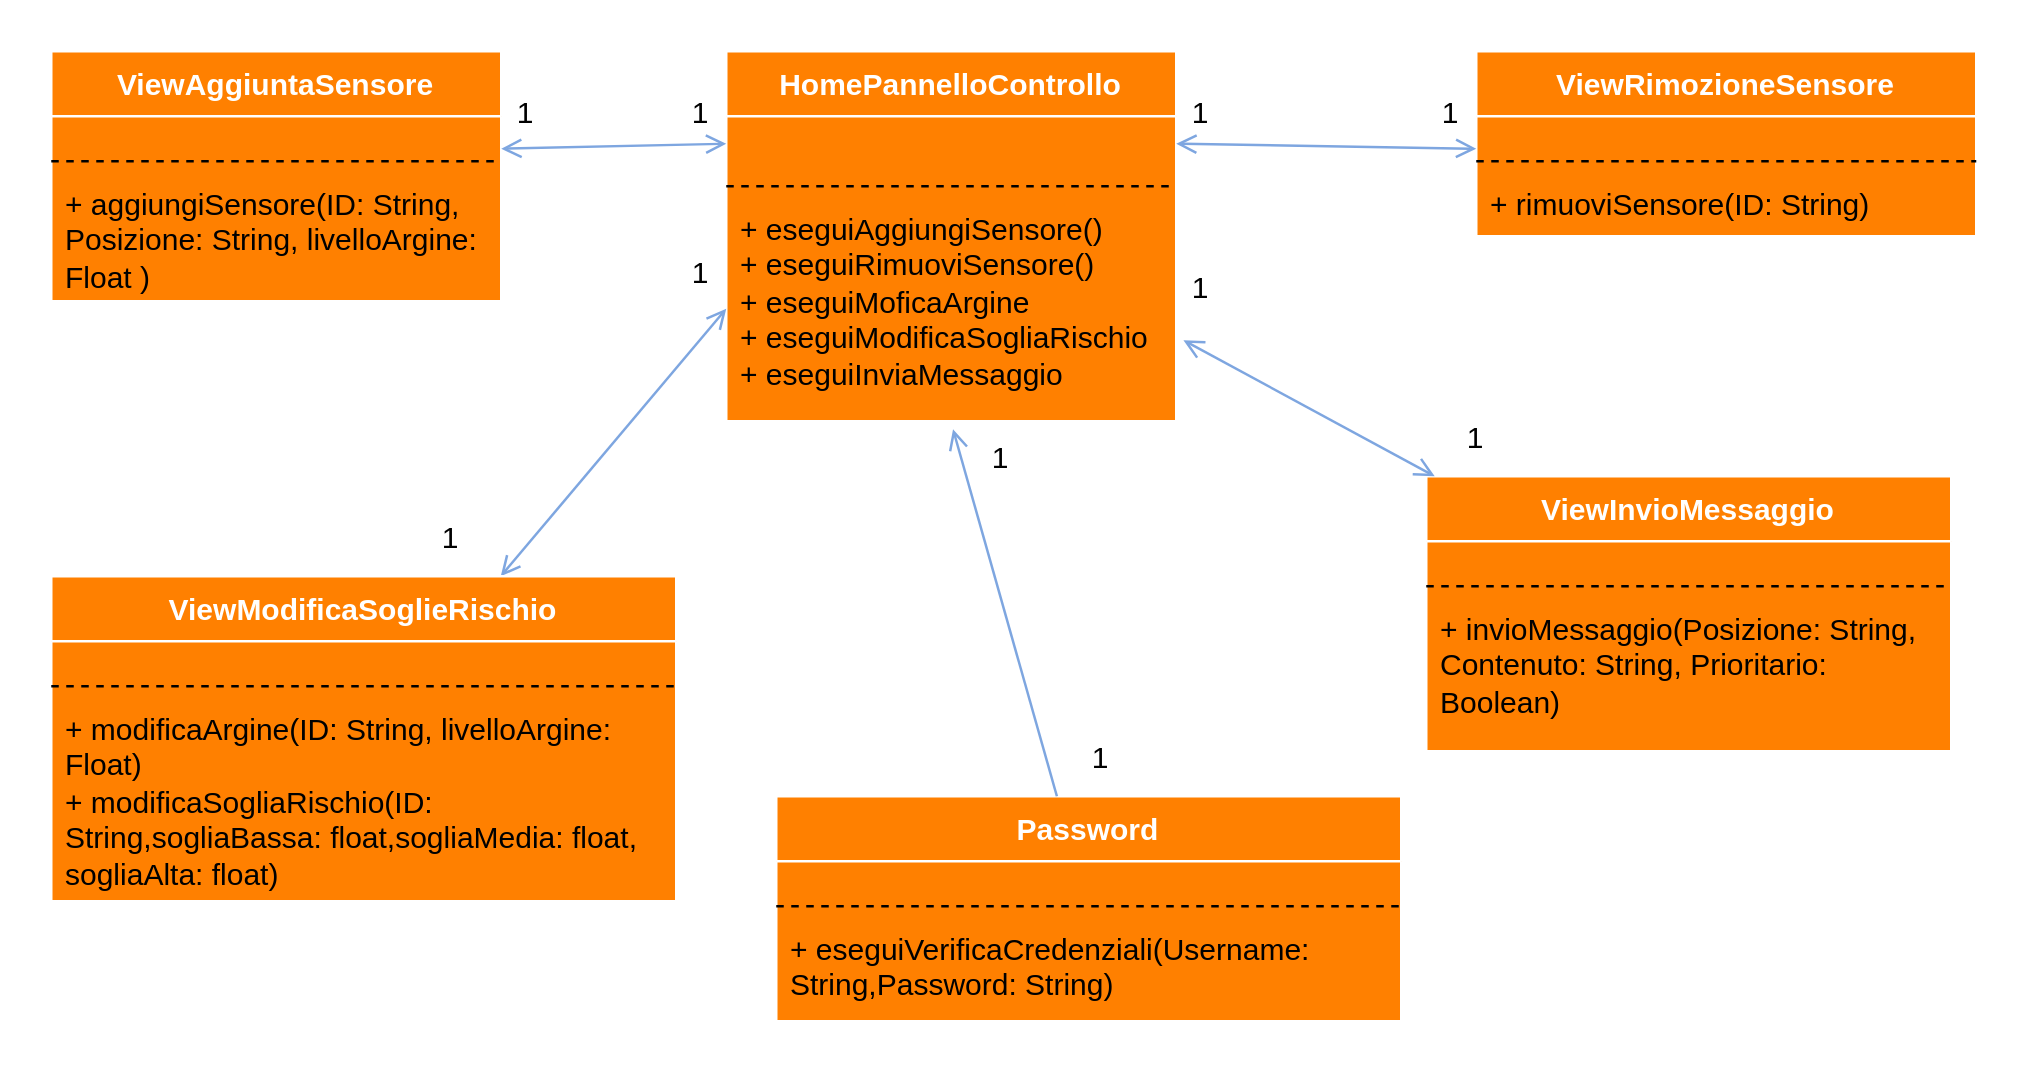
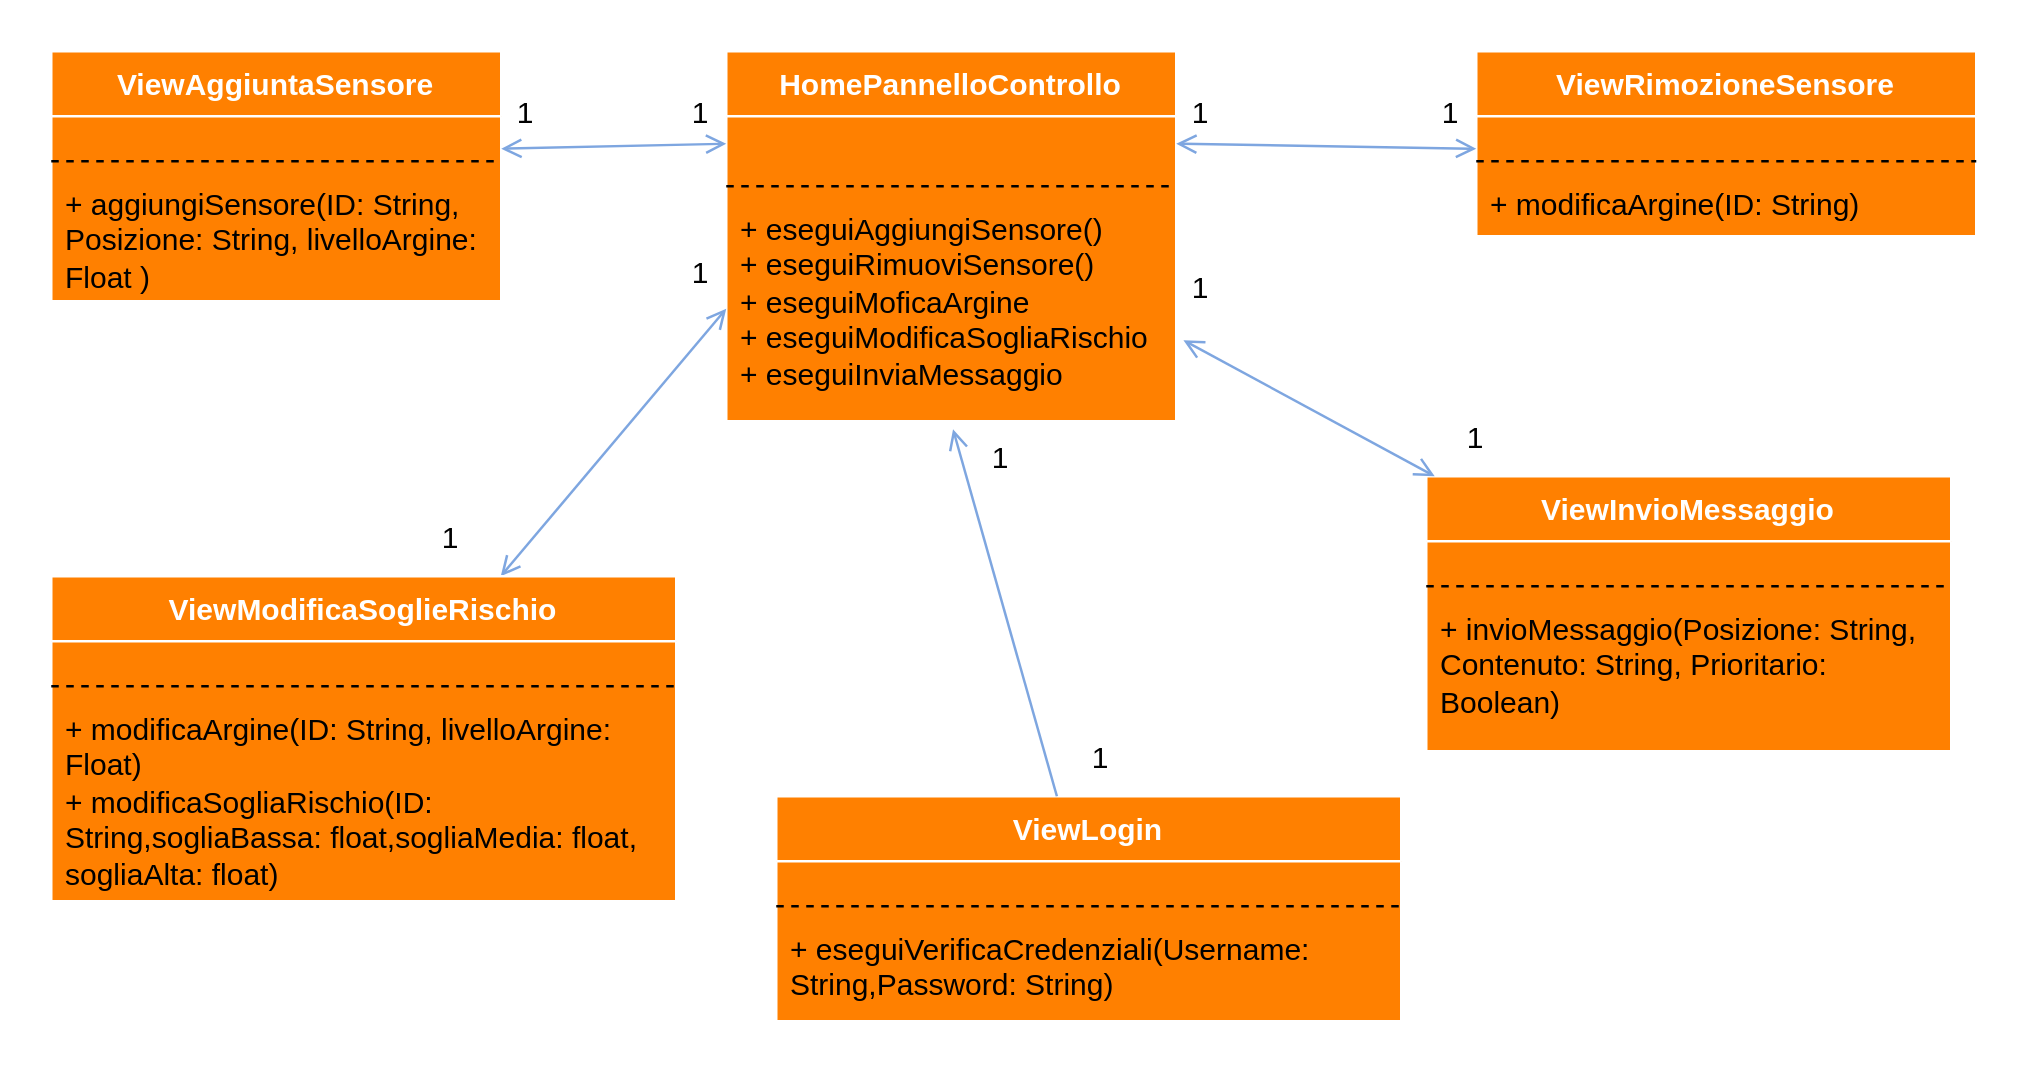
node "+ rimuoviSensore(ID: String)": label "+ rimuoviSensore(ID: String)" -> "+ modificaArgine(ID: String)"
node "Password": label "Password" -> "ViewLogin"
